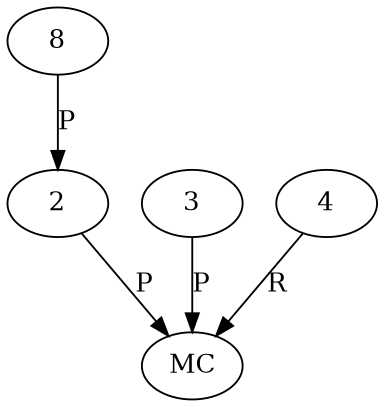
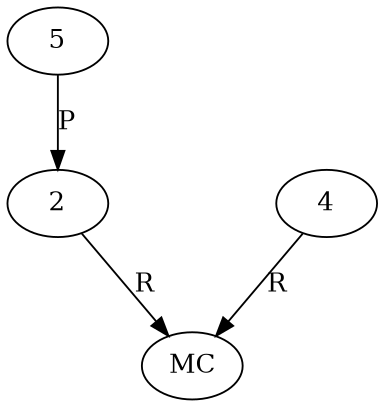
node "8": label "8" -> "5"
node "3": removed
edge "2" -> "MC": label "P" -> "R"
